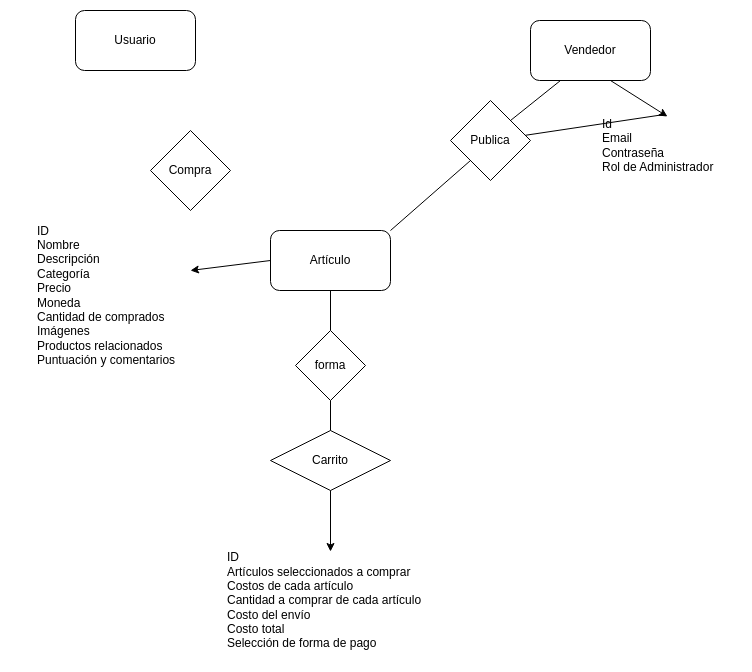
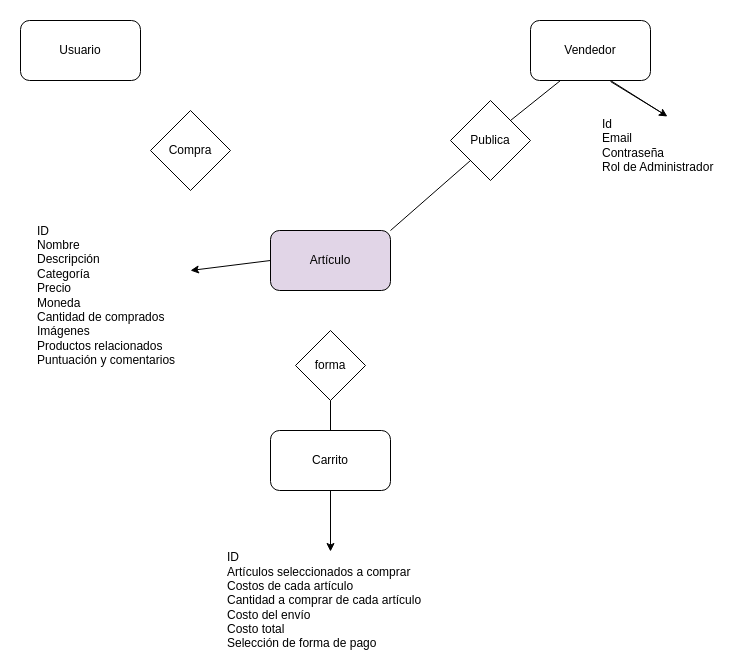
node "Usuario": moved (136, 41) -> (81, 51)
edge "Publica" -- "Id Email Contraseña Rol de Administrador": now "Vendedor" -- "Id Email Contraseña Rol de Administrador"
node "Compra": moved (191, 171) -> (191, 151)
node "Artículo": fillcolor #ffffff -> #e1d5e7
edge "Artículo" -- "forma": removed
node "Carrito": shape diamond -> rounded rectangle
